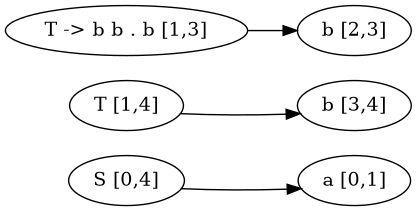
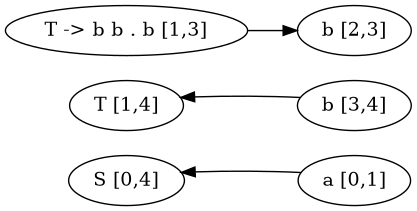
edge "T [1,4]" -> "b [3,4]": reversed
edge "S [0,4]" -> "a [0,1]": reversed
